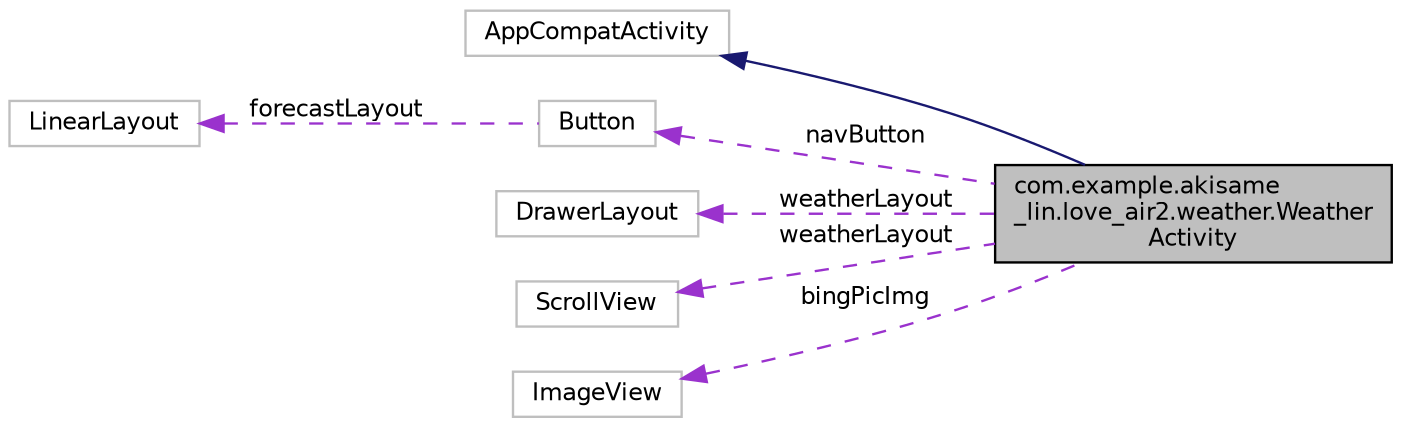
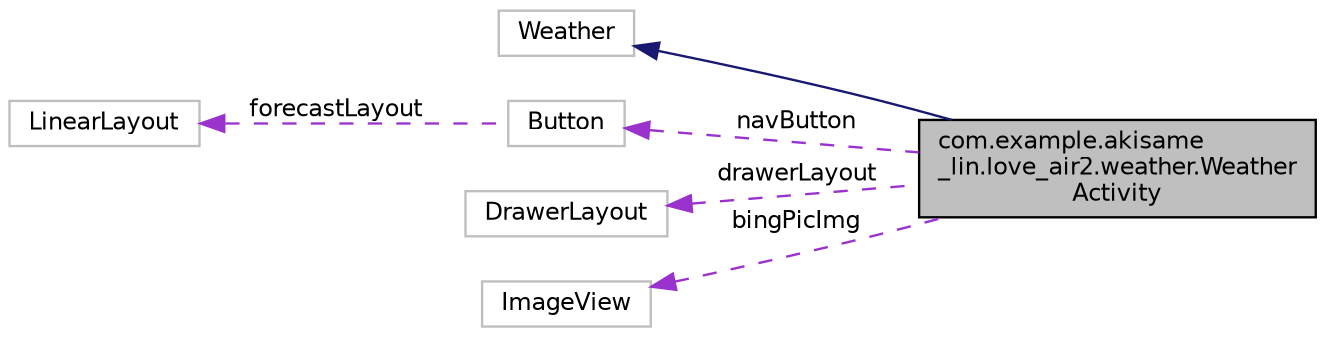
node "AppCompatActivity": label "AppCompatActivity" -> "Weather"
edge "com.example.akisame _lin.love_air2.weather.Weather Activity" -> "DrawerLayout": label " weatherLayout" -> " drawerLayout"
node "ScrollView": removed
